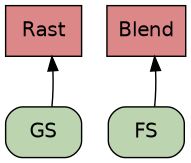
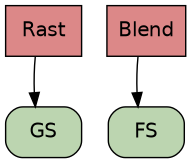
edge "GS" -> "Rast": reversed
edge "FS" -> "Blend": reversed
